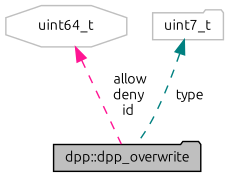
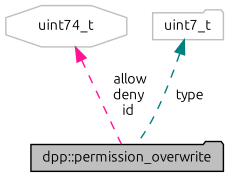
node "uint64_t": label "uint64_t" -> "uint74_t"
node "dpp::dpp_overwrite": label "dpp::dpp_overwrite" -> "dpp::permission_overwrite"
